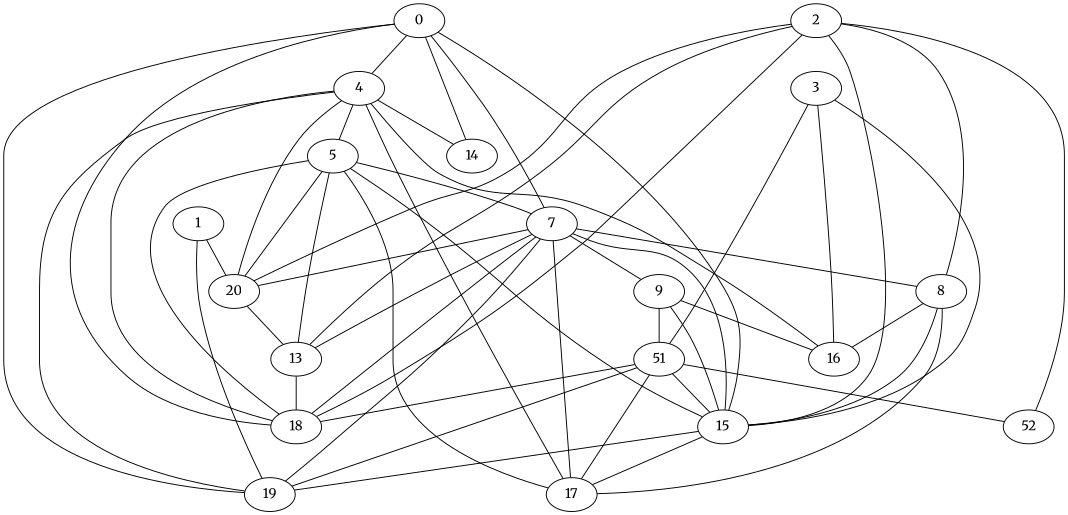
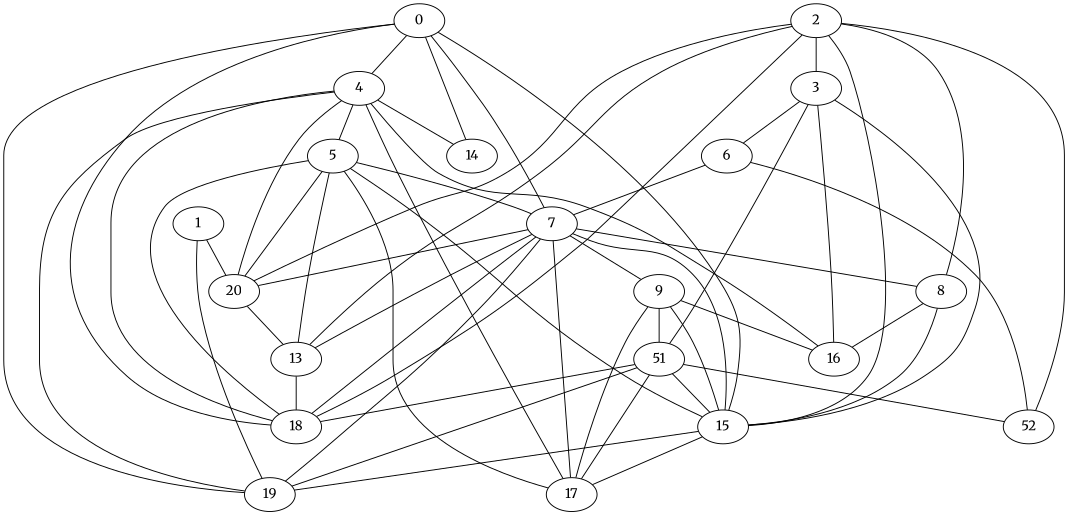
edge "2" -- "3": added
node "6": added
edge "8" -- "17": now "9" -- "17"
